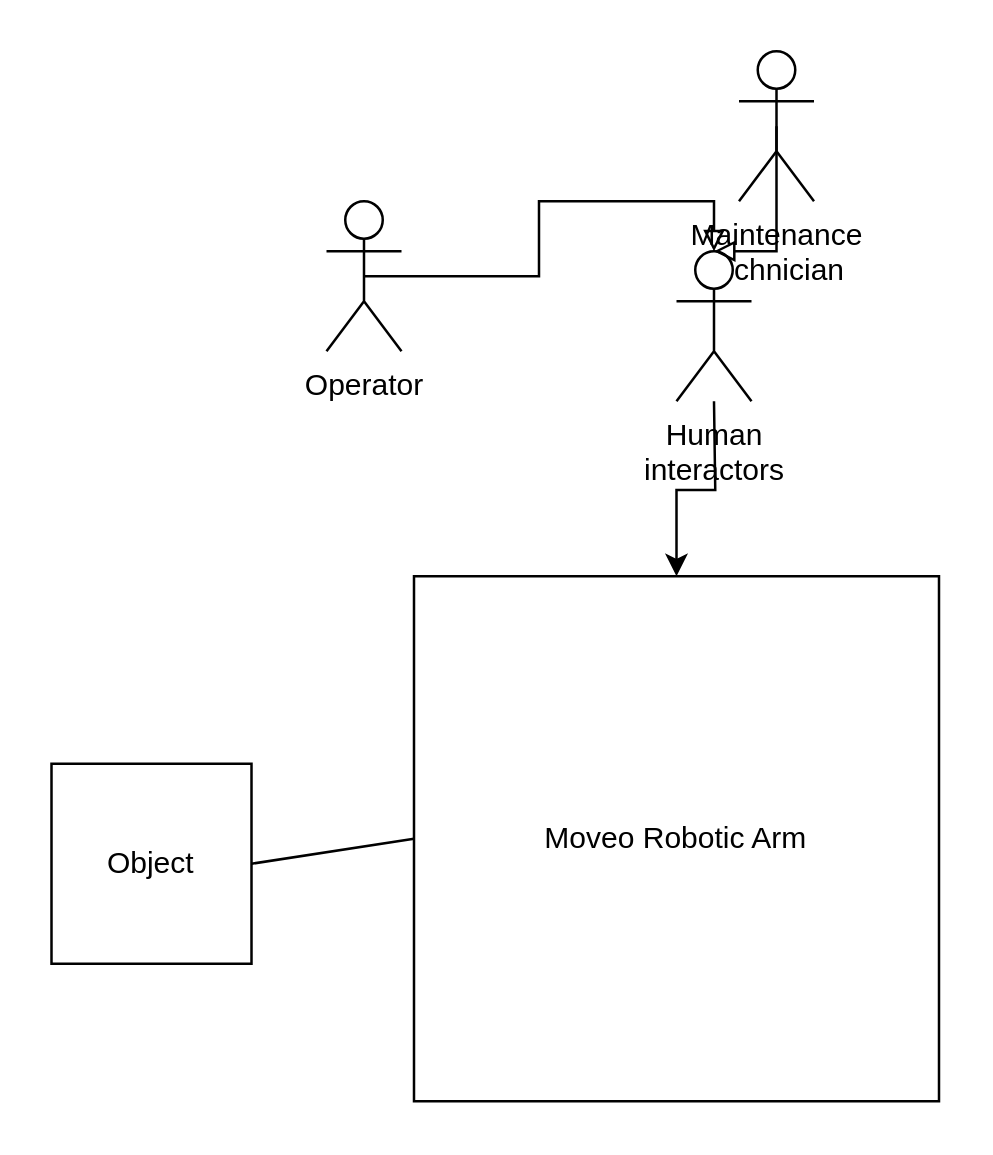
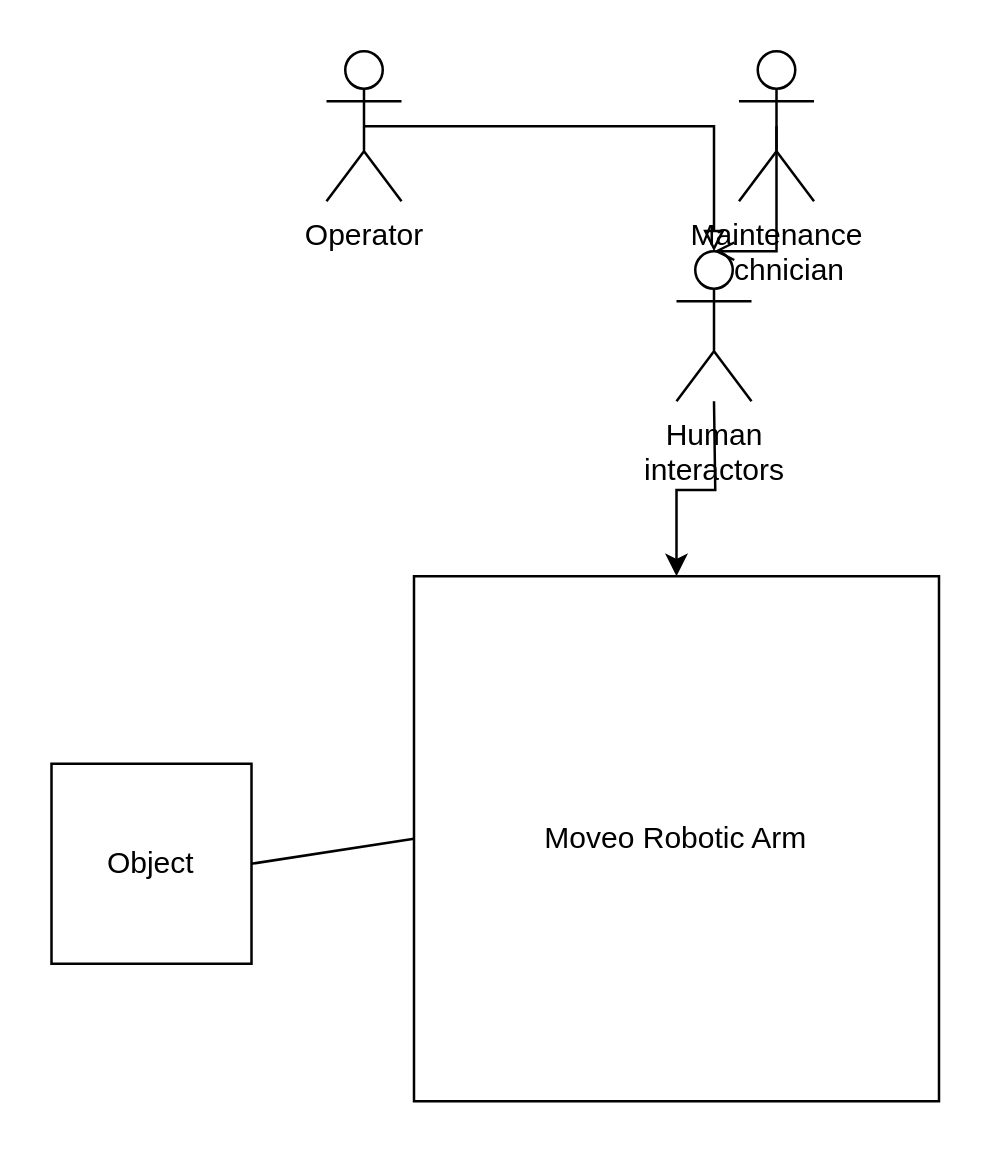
edge "Maintenance technician" -> "Human interactors": arrowhead block -> open
node "Operator": moved (364, 276) -> (364, 126)
